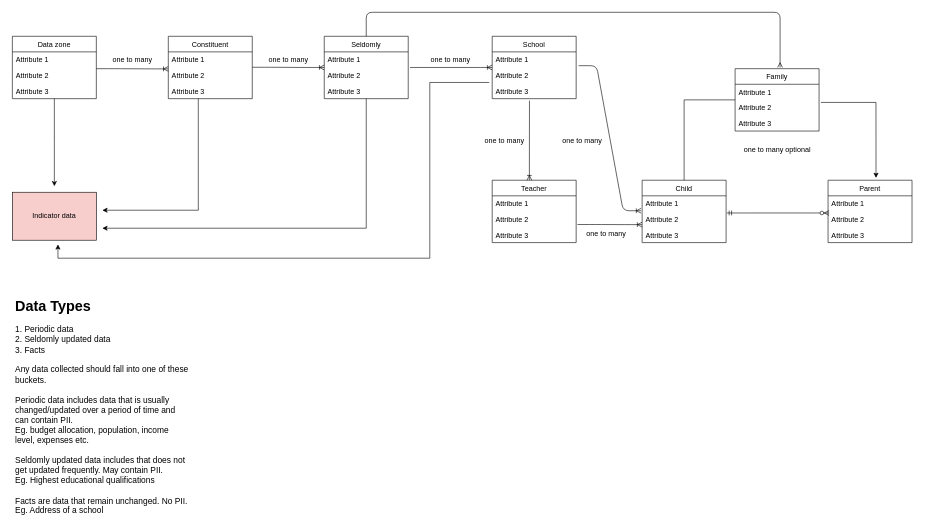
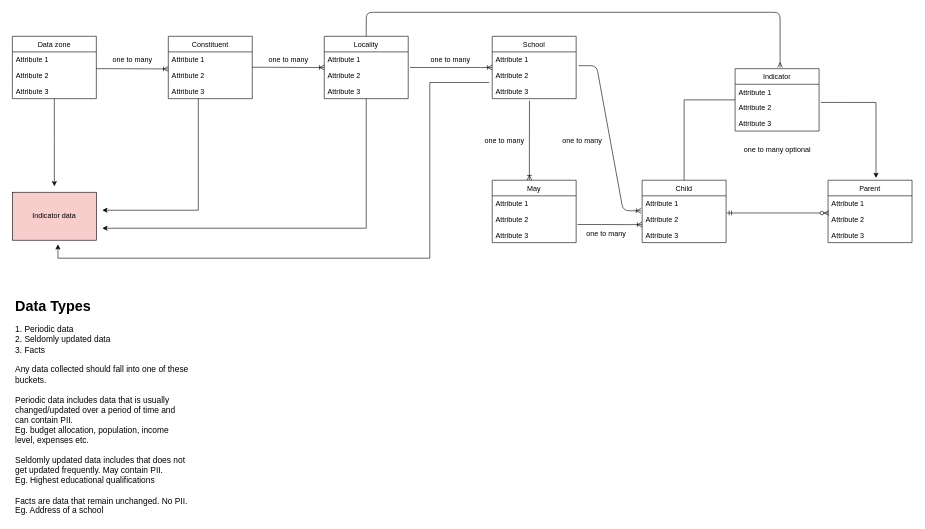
node "Seldomly": label "Seldomly" -> "Locality"
node "Family": label "Family" -> "Indicator"
node "Teacher": label "Teacher" -> "May"
